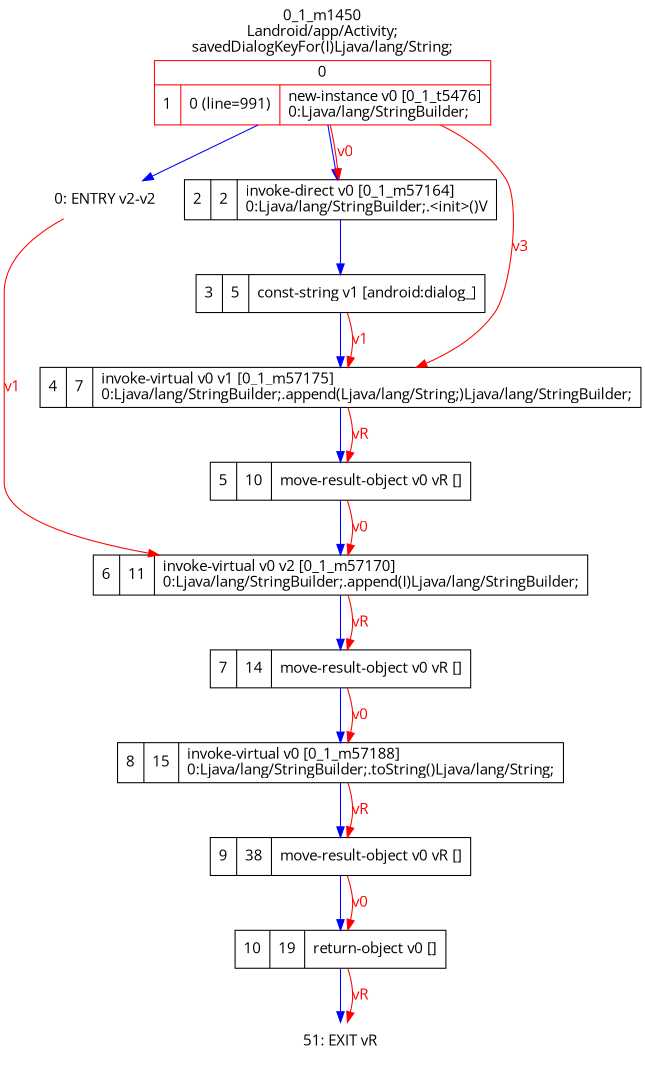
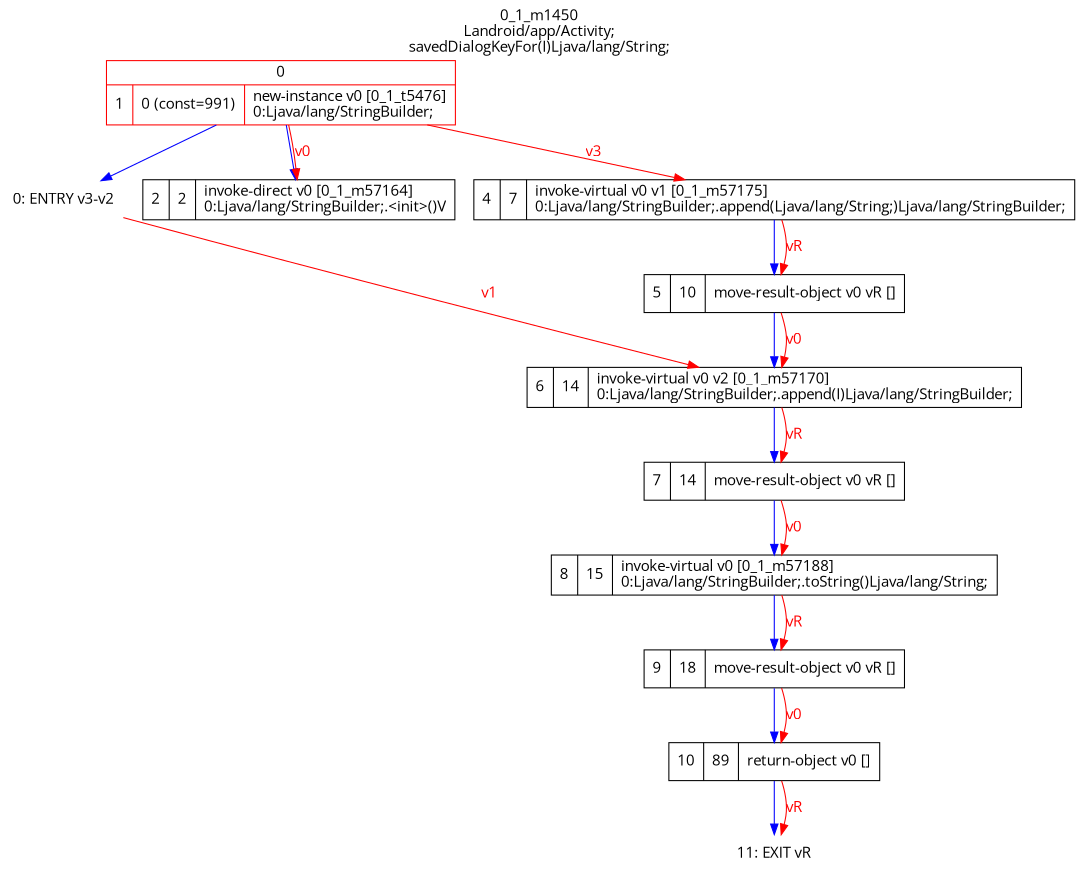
node "0": text "0 (line=991)" -> "0 (const=991)"
node "0: ENTRY v2-v2": label "0: ENTRY v2-v2" -> "0: ENTRY v3-v2"
node "3": removed
node "6": text "11" -> "14"
node "9": text "38" -> "18"
node "10": text "19" -> "89"
node "51: EXIT vR": label "51: EXIT vR" -> "11: EXIT vR"
